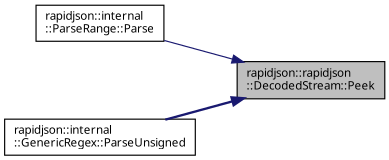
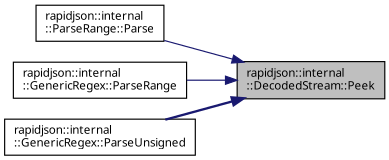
node "rapidjson::internal ::GenericRegex::ParseRange": added
node "rapidjson::rapidjson ::DecodedStream::Peek": label "rapidjson::rapidjson ::DecodedStream::Peek" -> "rapidjson::internal ::DecodedStream::Peek"
